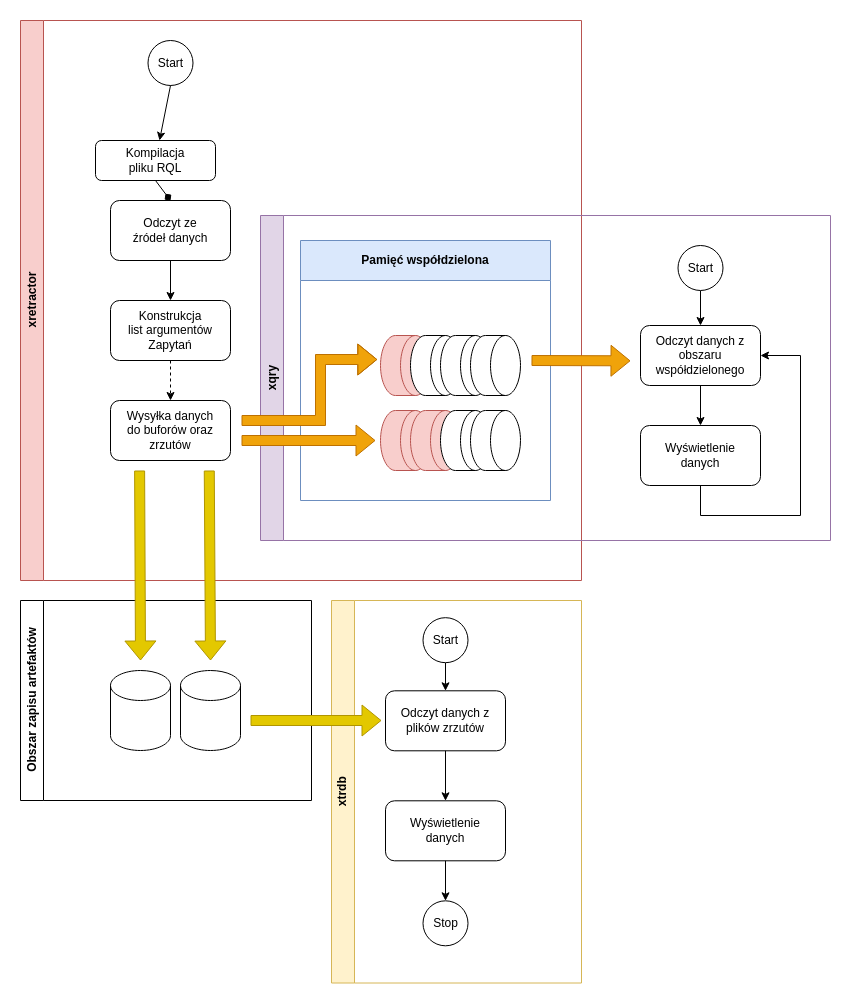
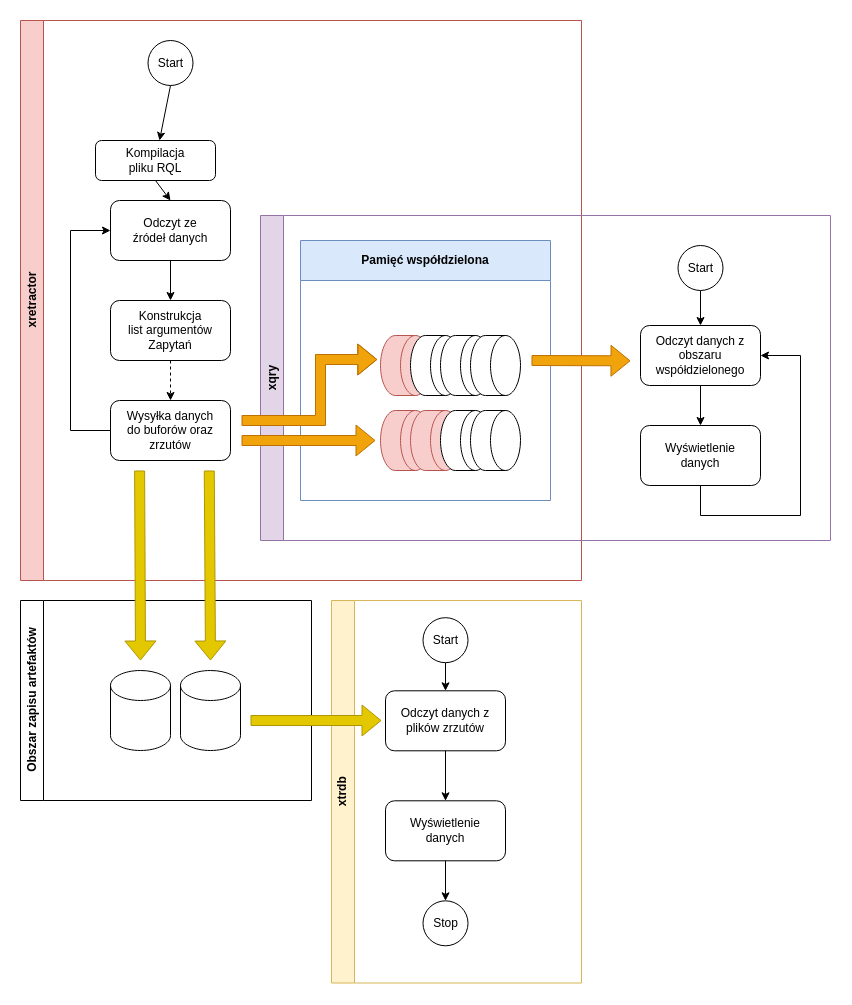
edge "Kompilacja pliku RQL" -> "Odczyt ze źródeł danych": arrowhead diamond -> classic
edge "Wysyłka danych do buforów oraz zrzutów" -> "Odczyt ze źródeł danych": added
